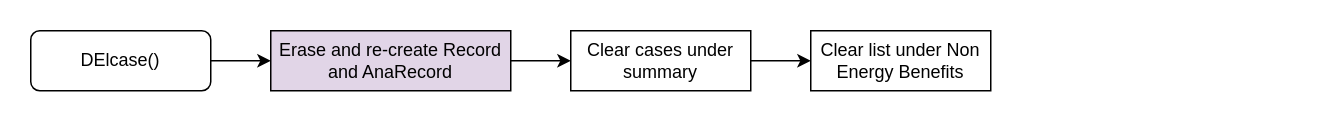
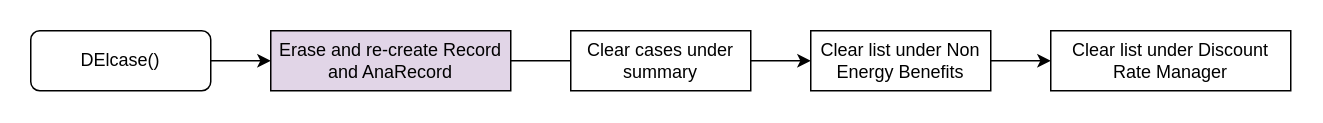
edge "Erase and re-create Record and AnaRecord" -> "Clear cases under summary": arrowhead classic -> none
edge "Clear list under Non Energy Benefits" -> "Clear list under Discount Rate Manager": added
node "Clear list under Discount Rate Manager": added
